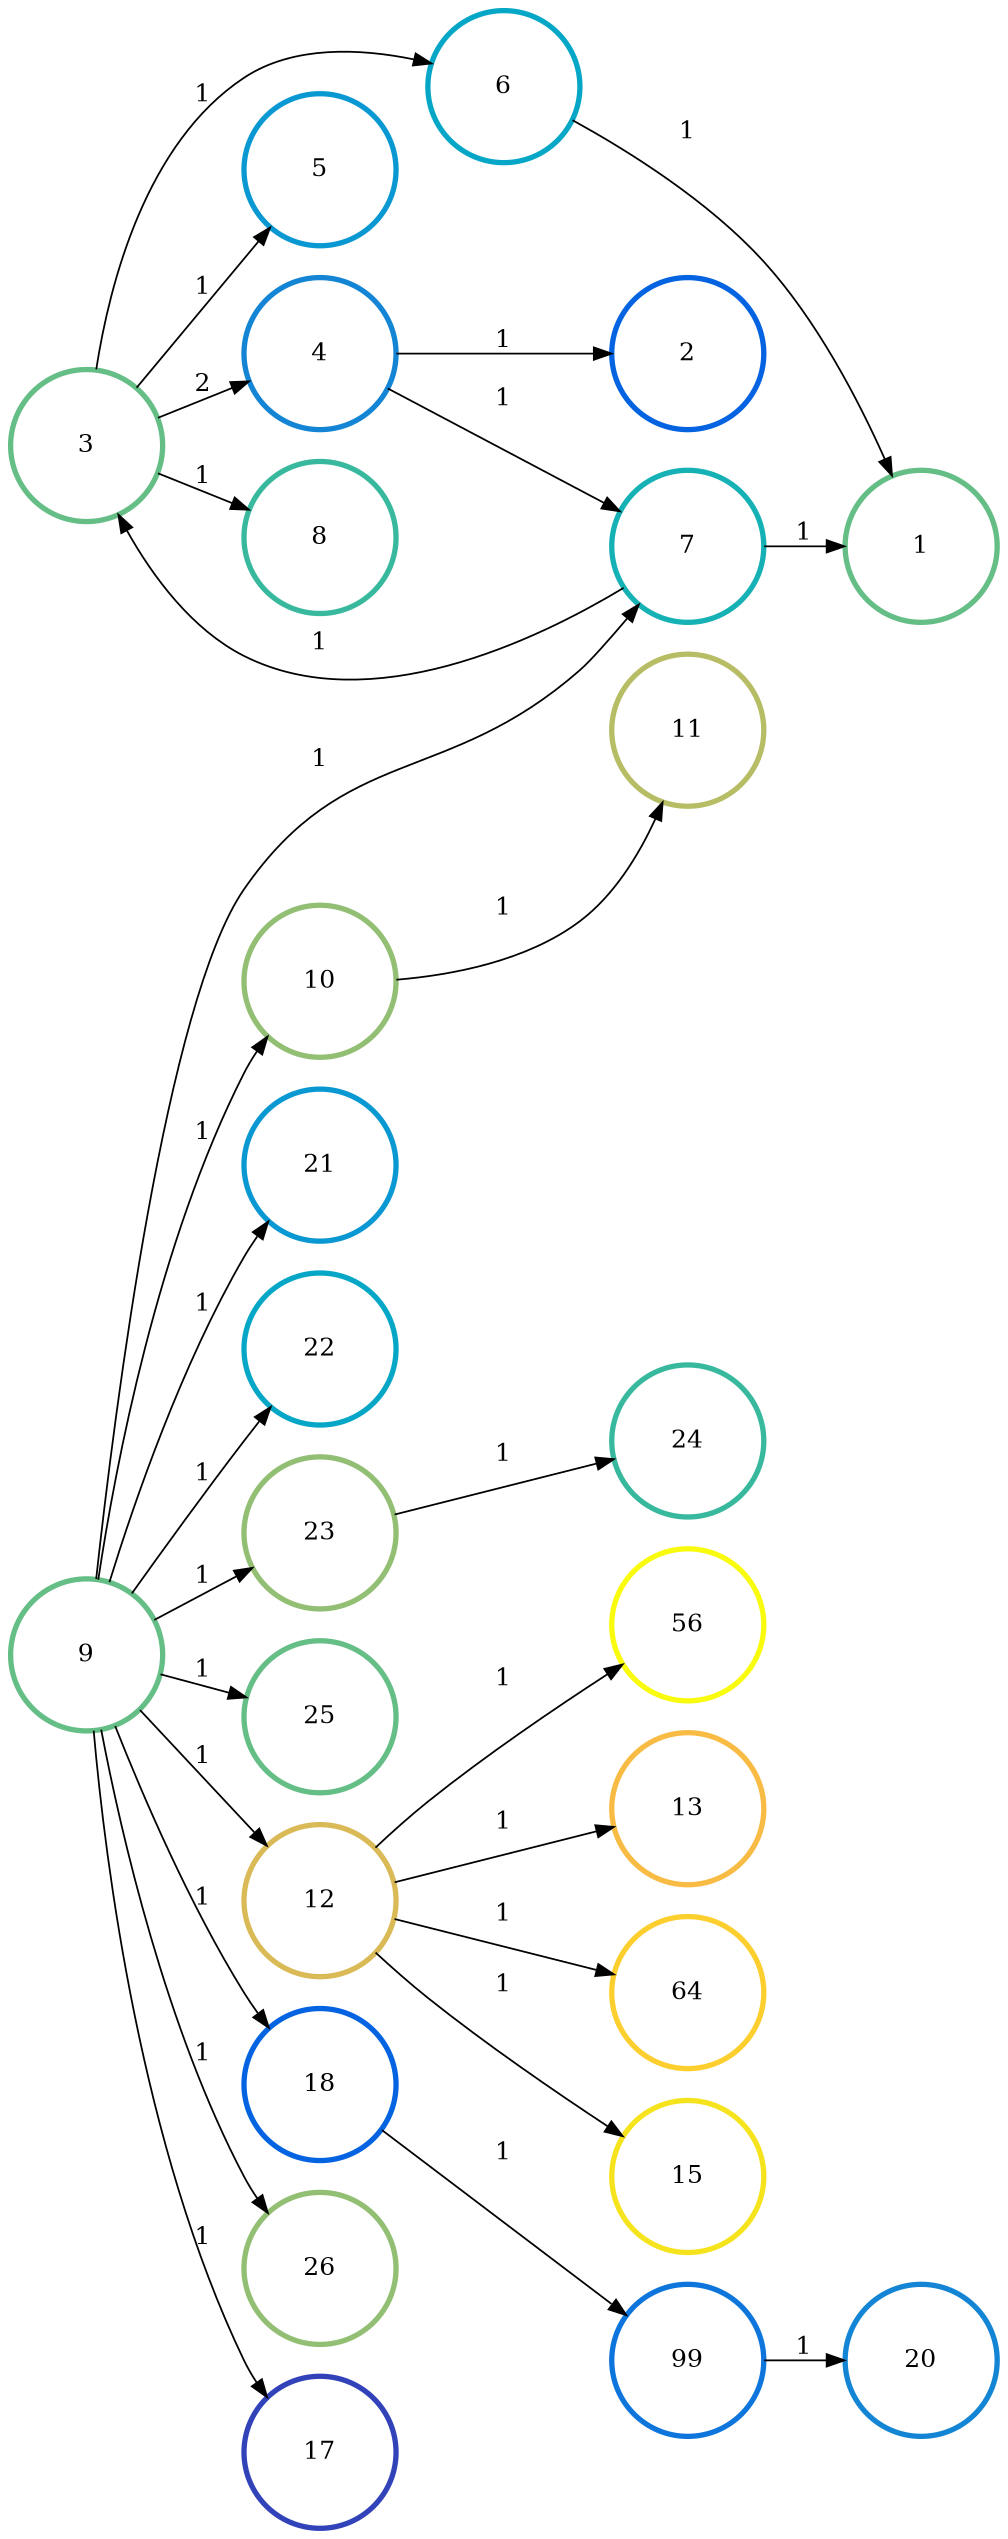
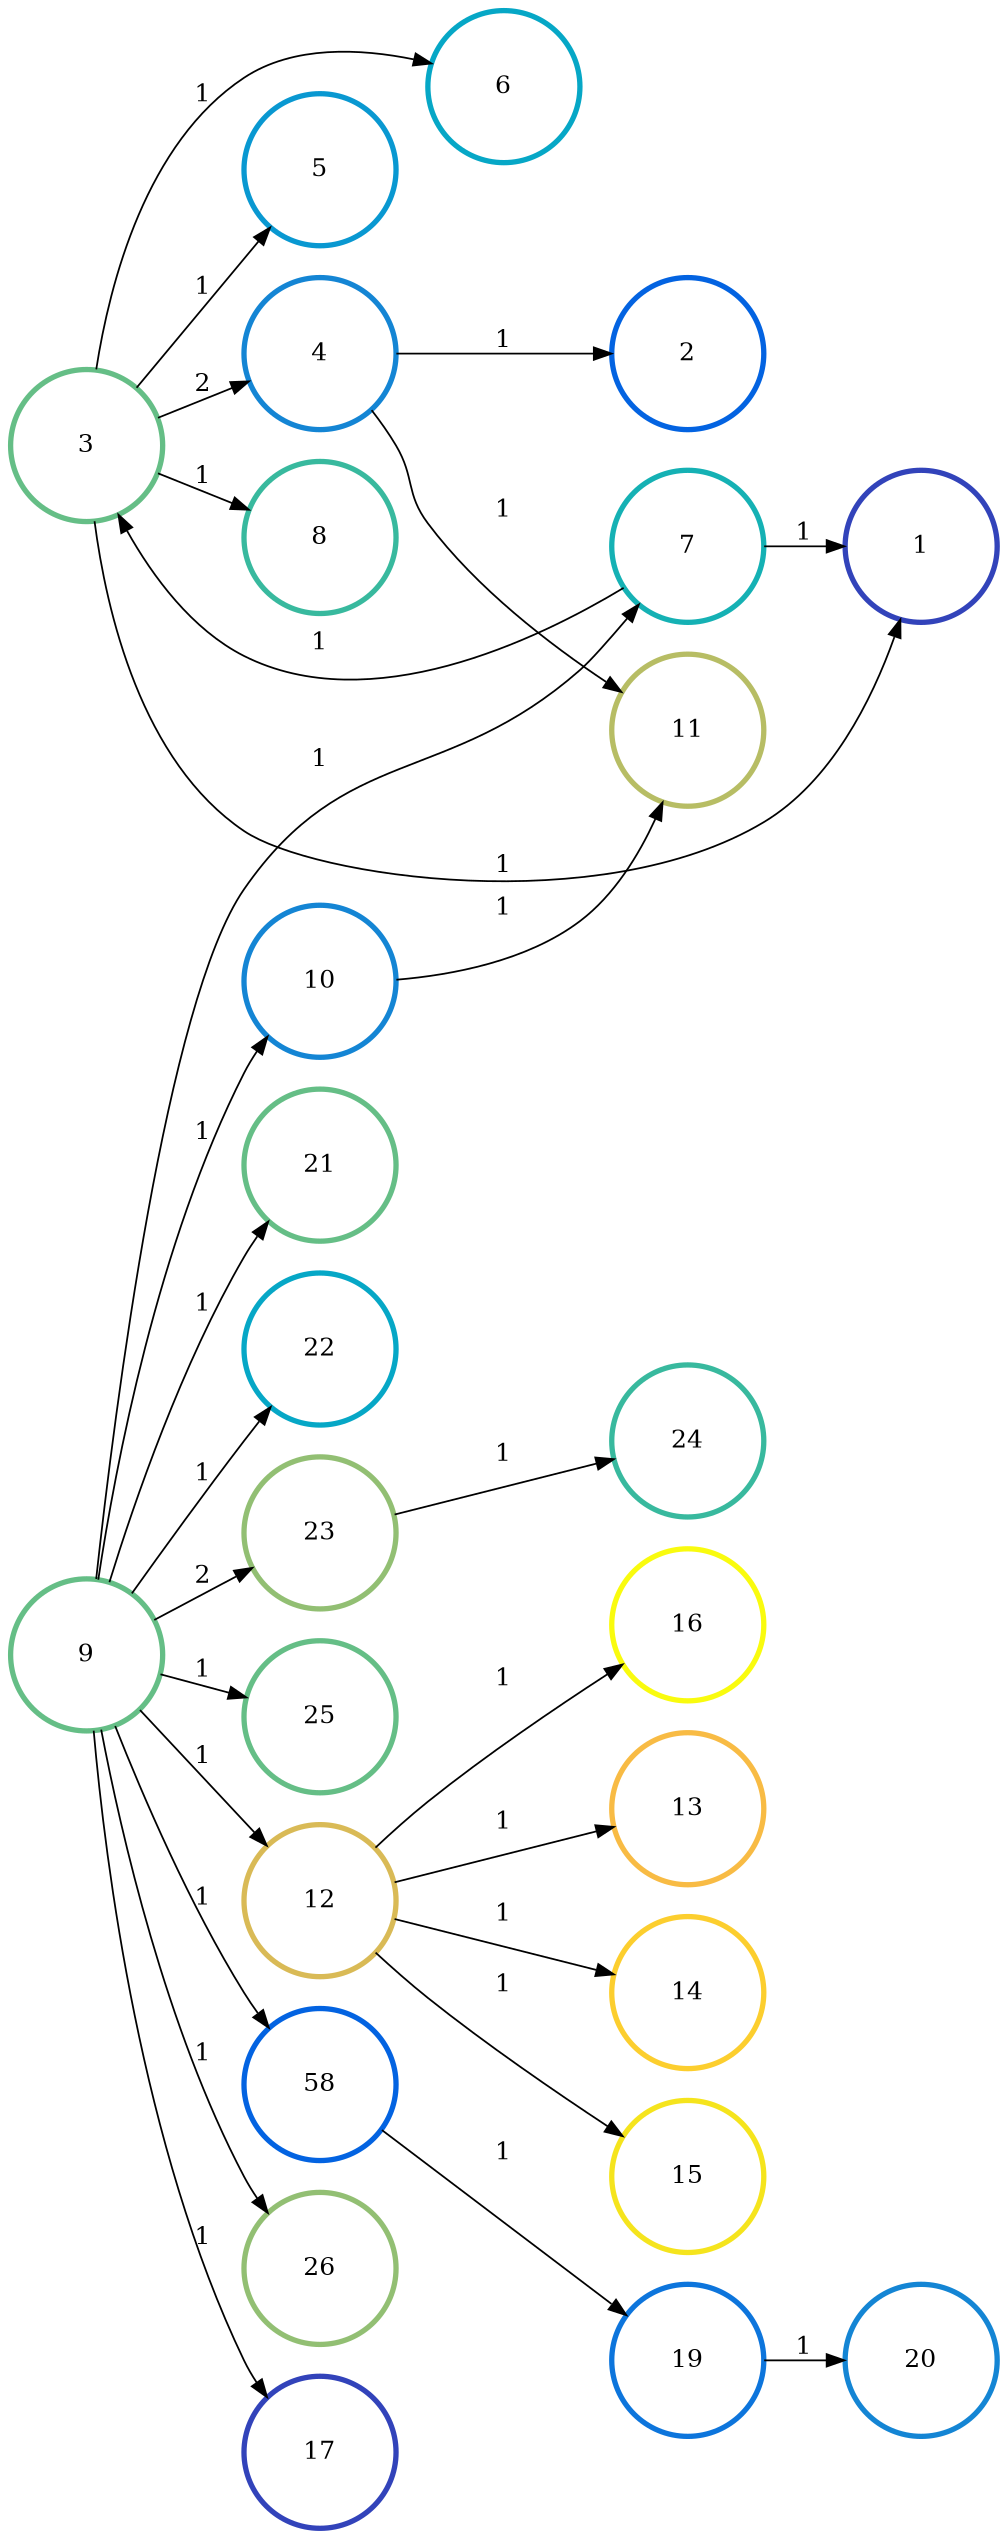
edge "6" -> "1": now "3" -> "1"
edge "4" -> "7": now "4" -> "11"
node "1": color #65be86 -> #3243ba
node "10": color #92bf73 -> #1485d4
node "21": color #0998d1 -> #65be86
edge "9" -> "23": label "1" -> "2"
node "56": label "56" -> "16"
node "64": label "64" -> "14"
node "18": label "18" -> "58"
node "99": label "99" -> "19"
